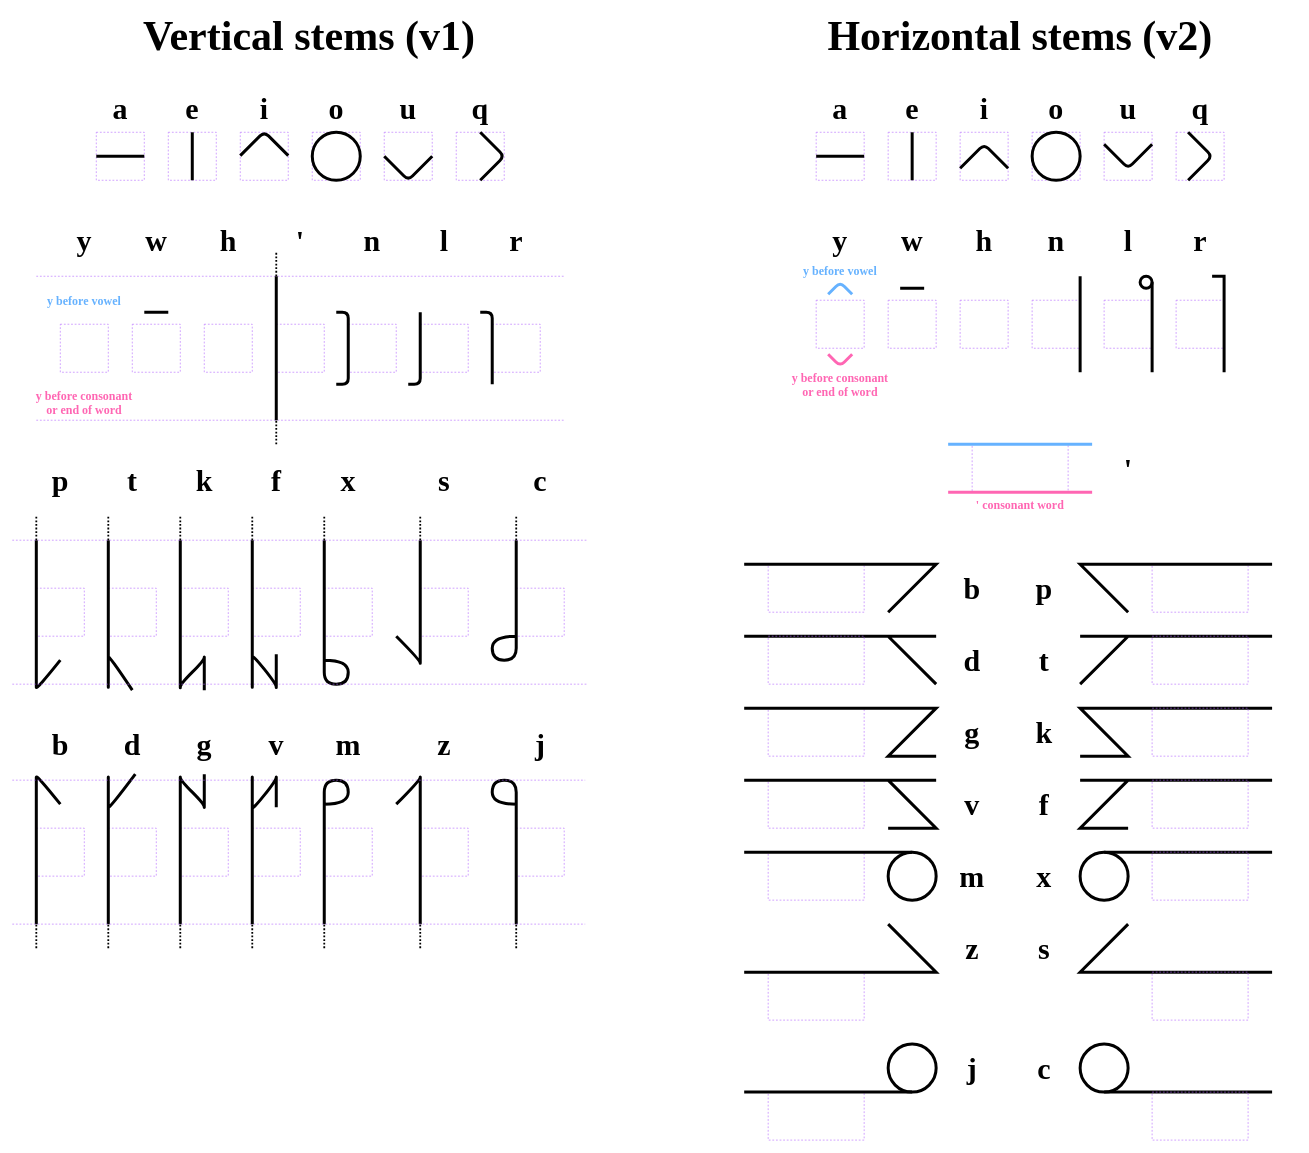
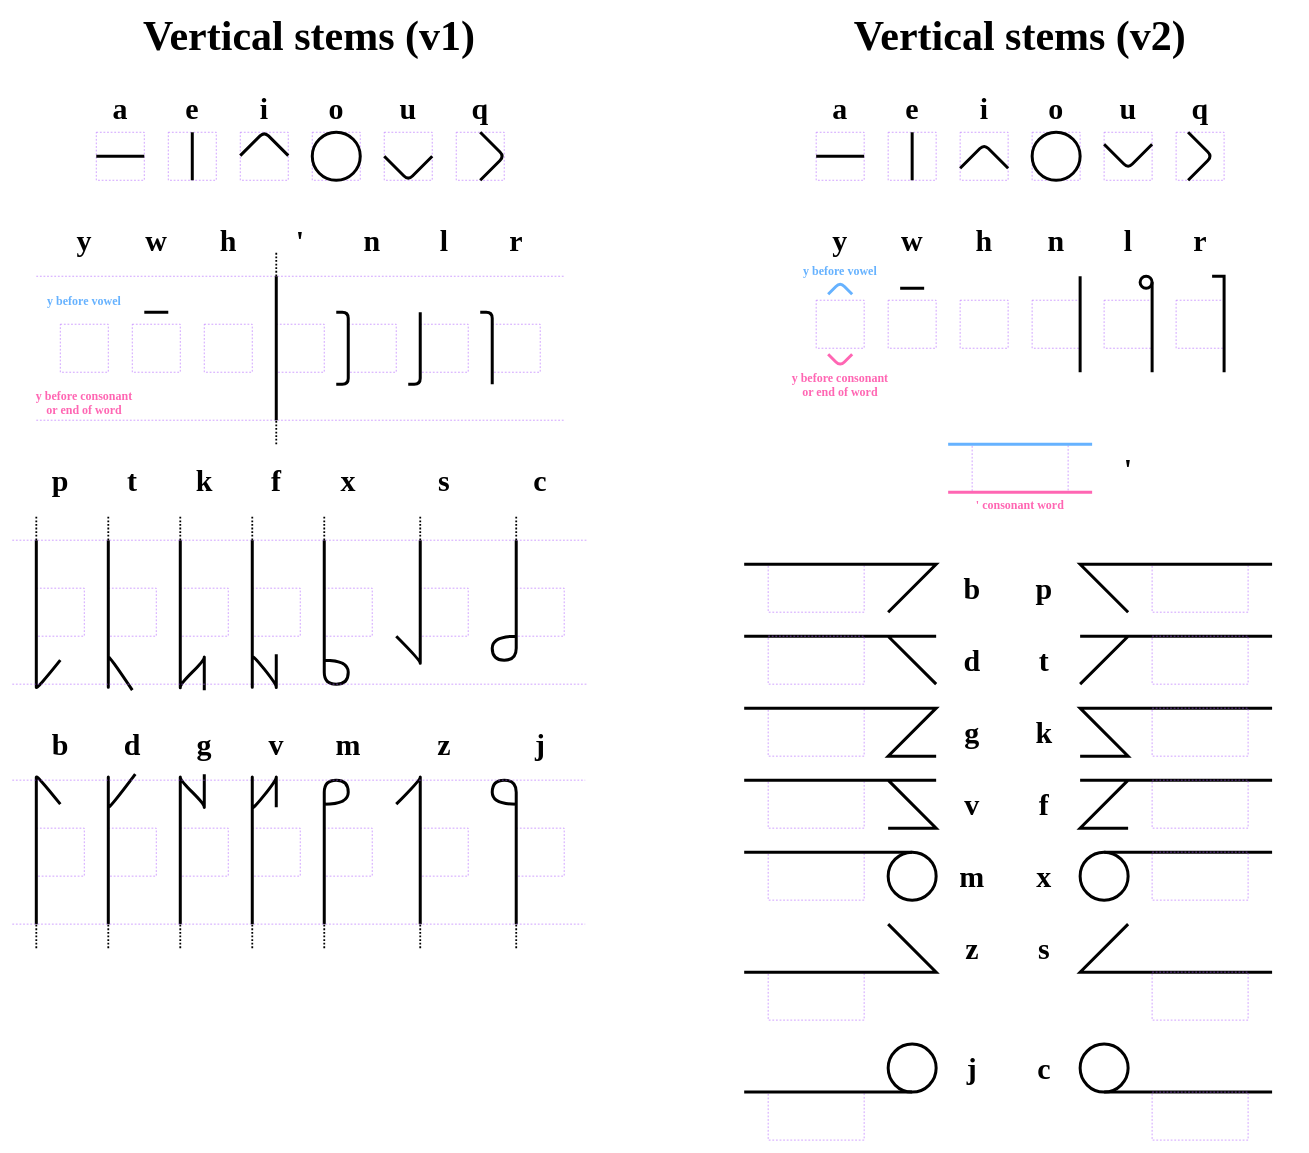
node "Horizontal stems (v2)": label "Horizontal stems (v2)" -> "Vertical stems (v2)"
